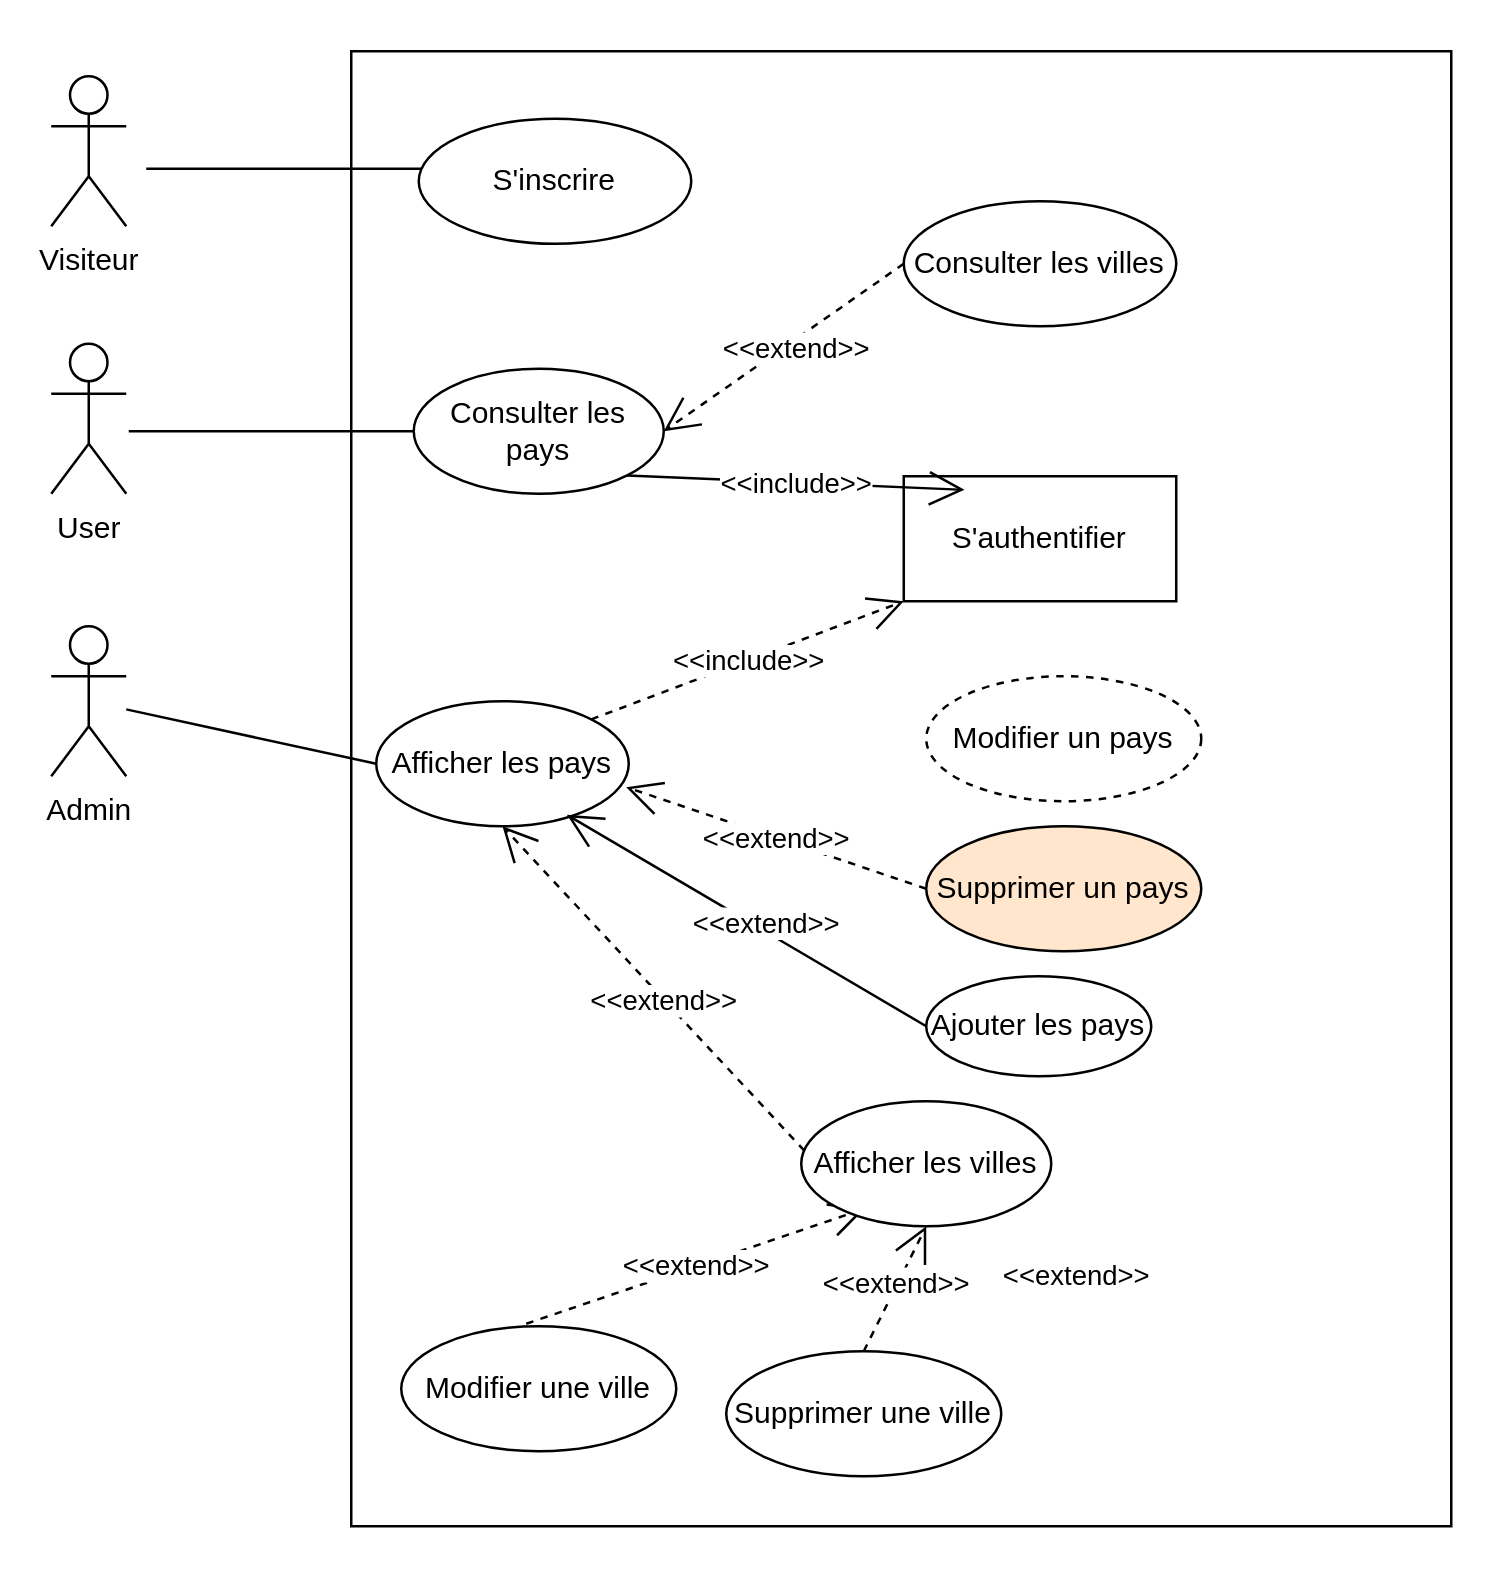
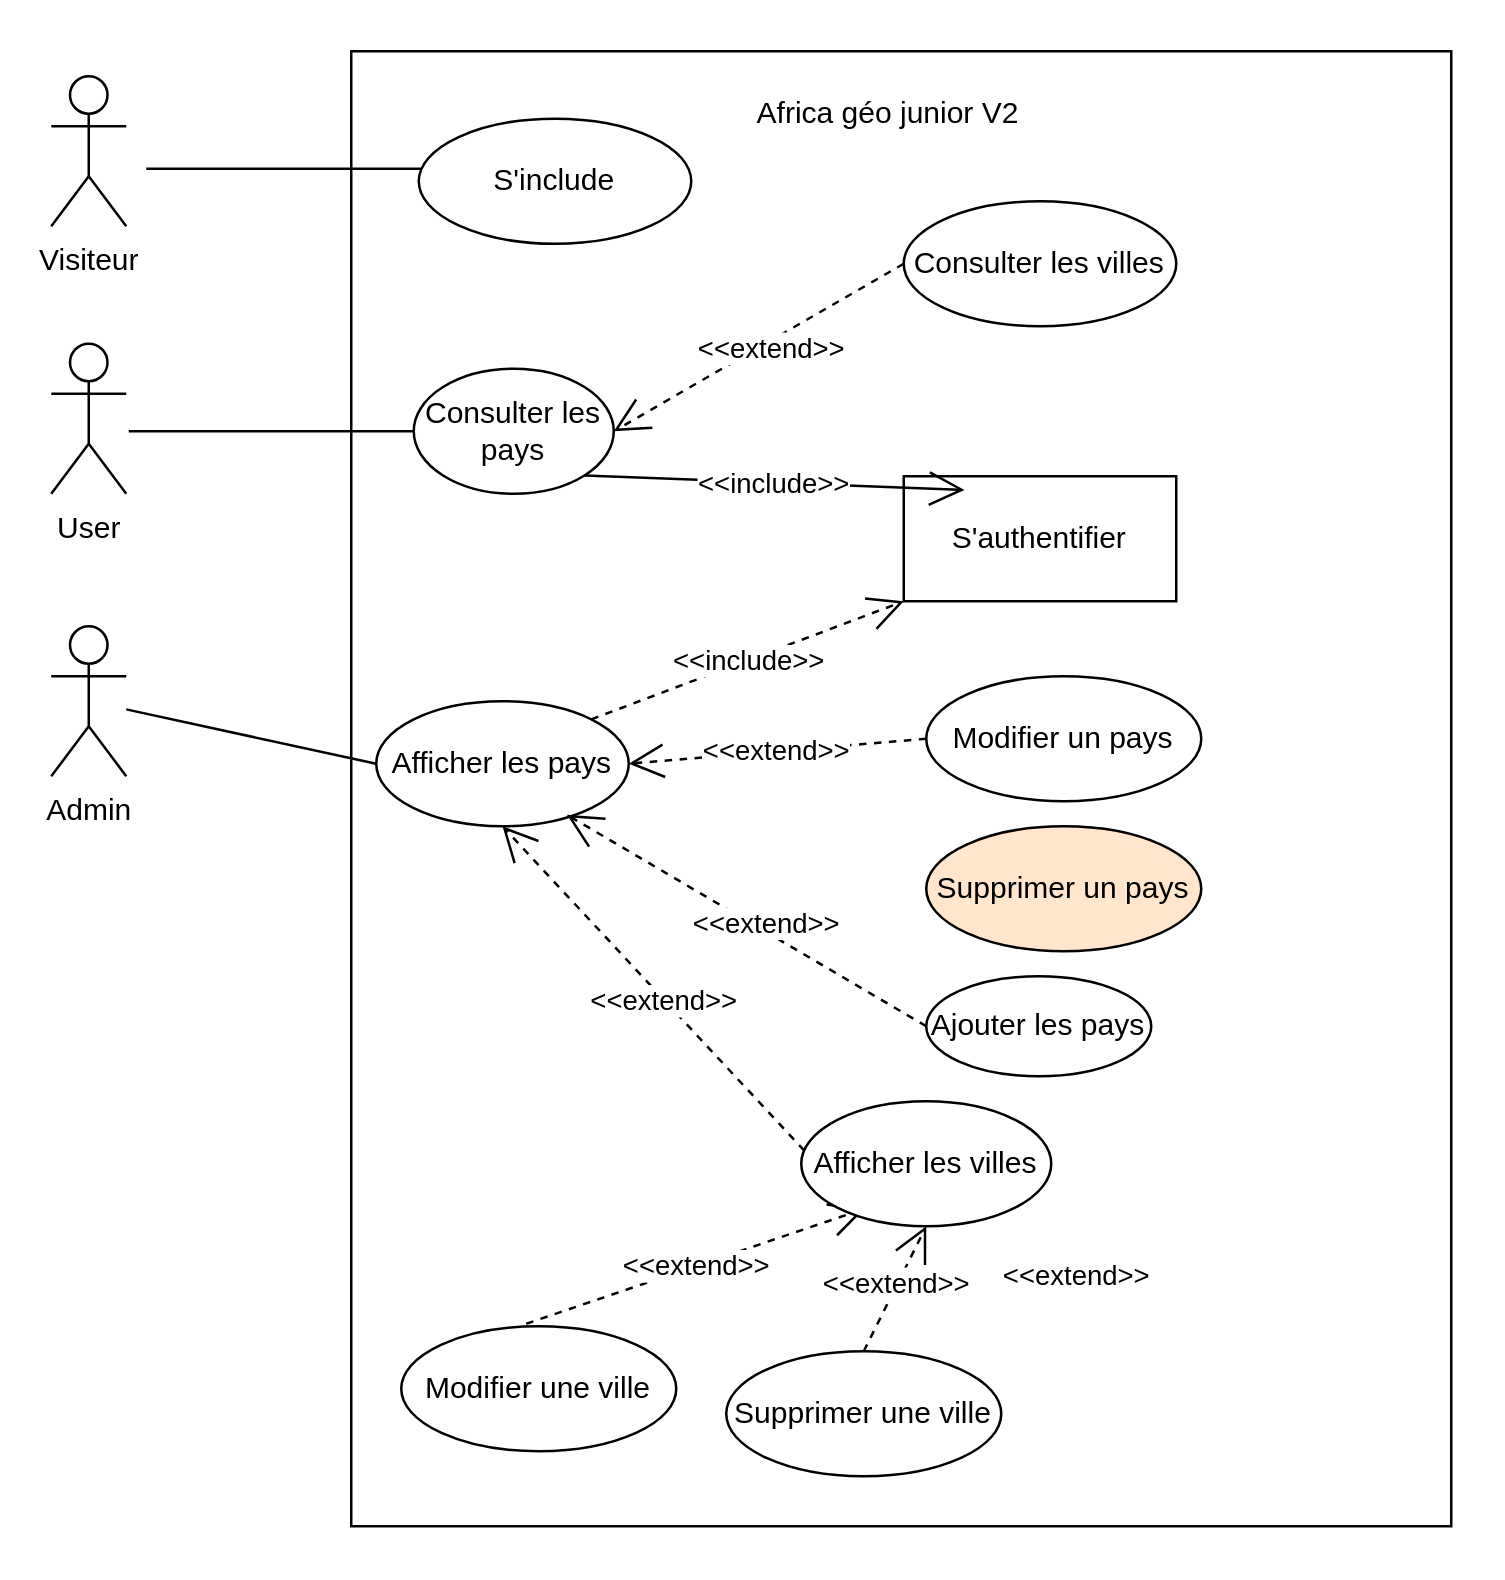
node "Africa géo junior V2": added
node "S'inscrire": label "S'inscrire" -> "S'include"
node "Consulter les pays": size 250x125 -> 200x125
node "Modifier un pays": style dashed -> solid
edge "Modifier un pays" -> "Afficher les pays": added, label "<<extend>>"
edge "Ajouter les pays" -> "Afficher les pays": style solid -> dashed
edge "Supprimer un pays" -> "Afficher les pays": removed, label "<<extend>>"
